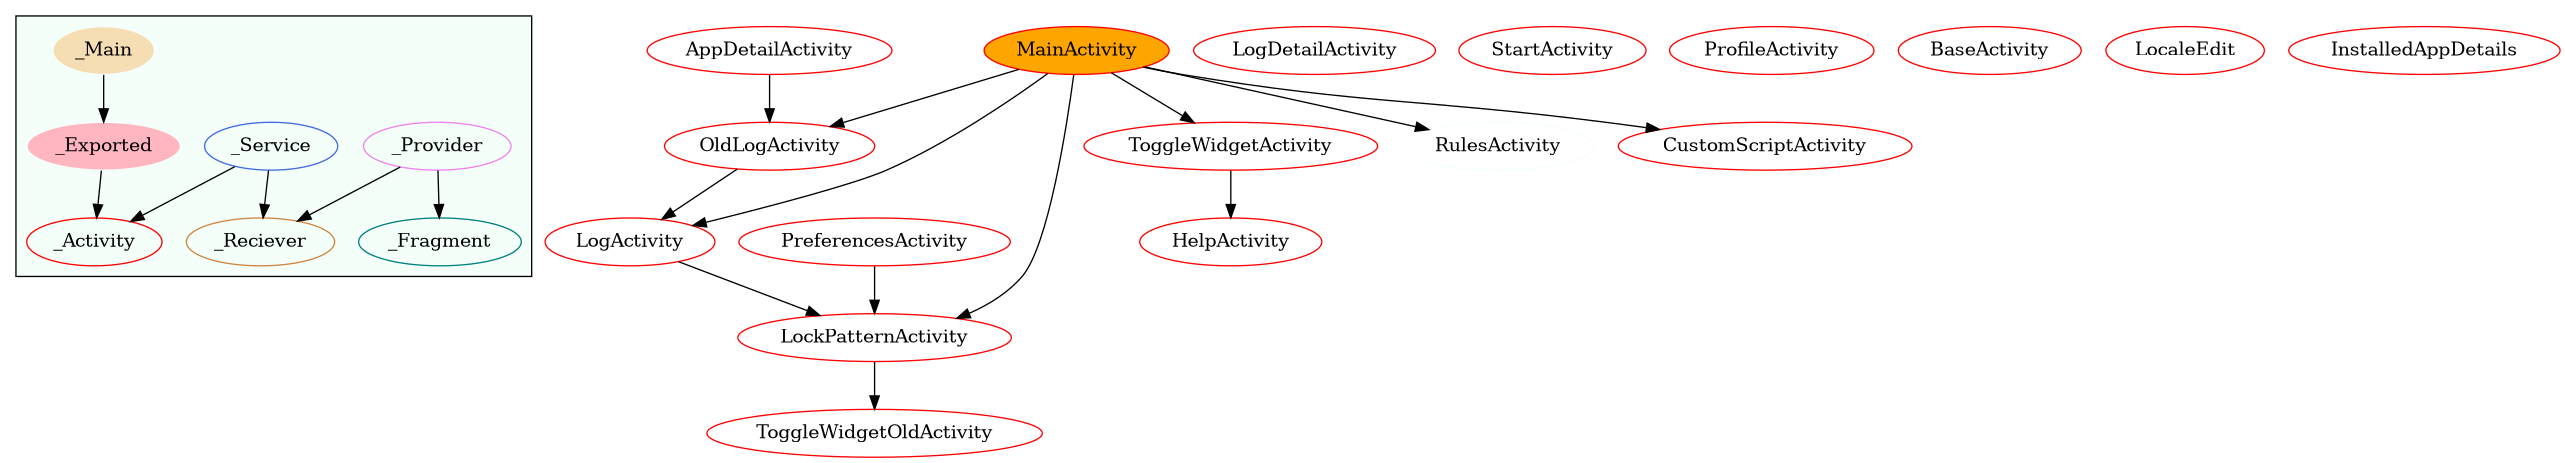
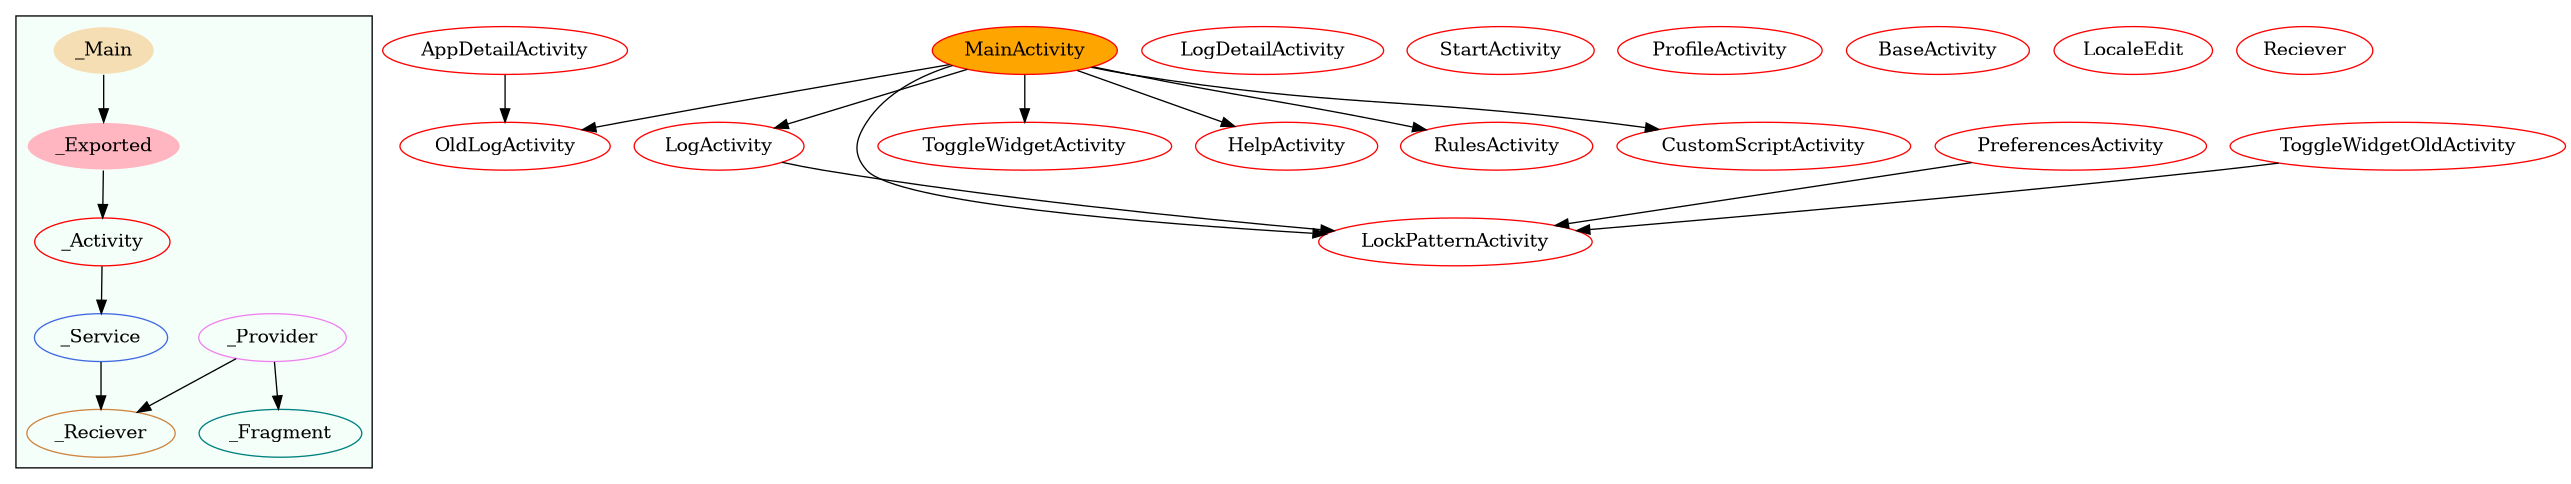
node "InstalledAppDetails": label "InstalledAppDetails" -> "Reciever"
node "RulesActivity": color mintcream -> red
edge "ToggleWidgetActivity" -> "HelpActivity": now "MainActivity" -> "HelpActivity"
edge "_Service" -> "_Activity": reversed
edge "OldLogActivity" -> "LogActivity": removed
edge "LockPatternActivity" -> "ToggleWidgetOldActivity": reversed
